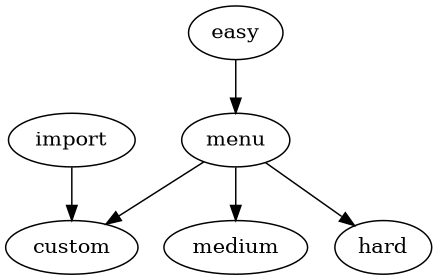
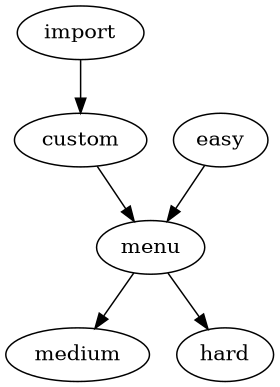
edge "menu" -> "custom": reversed
